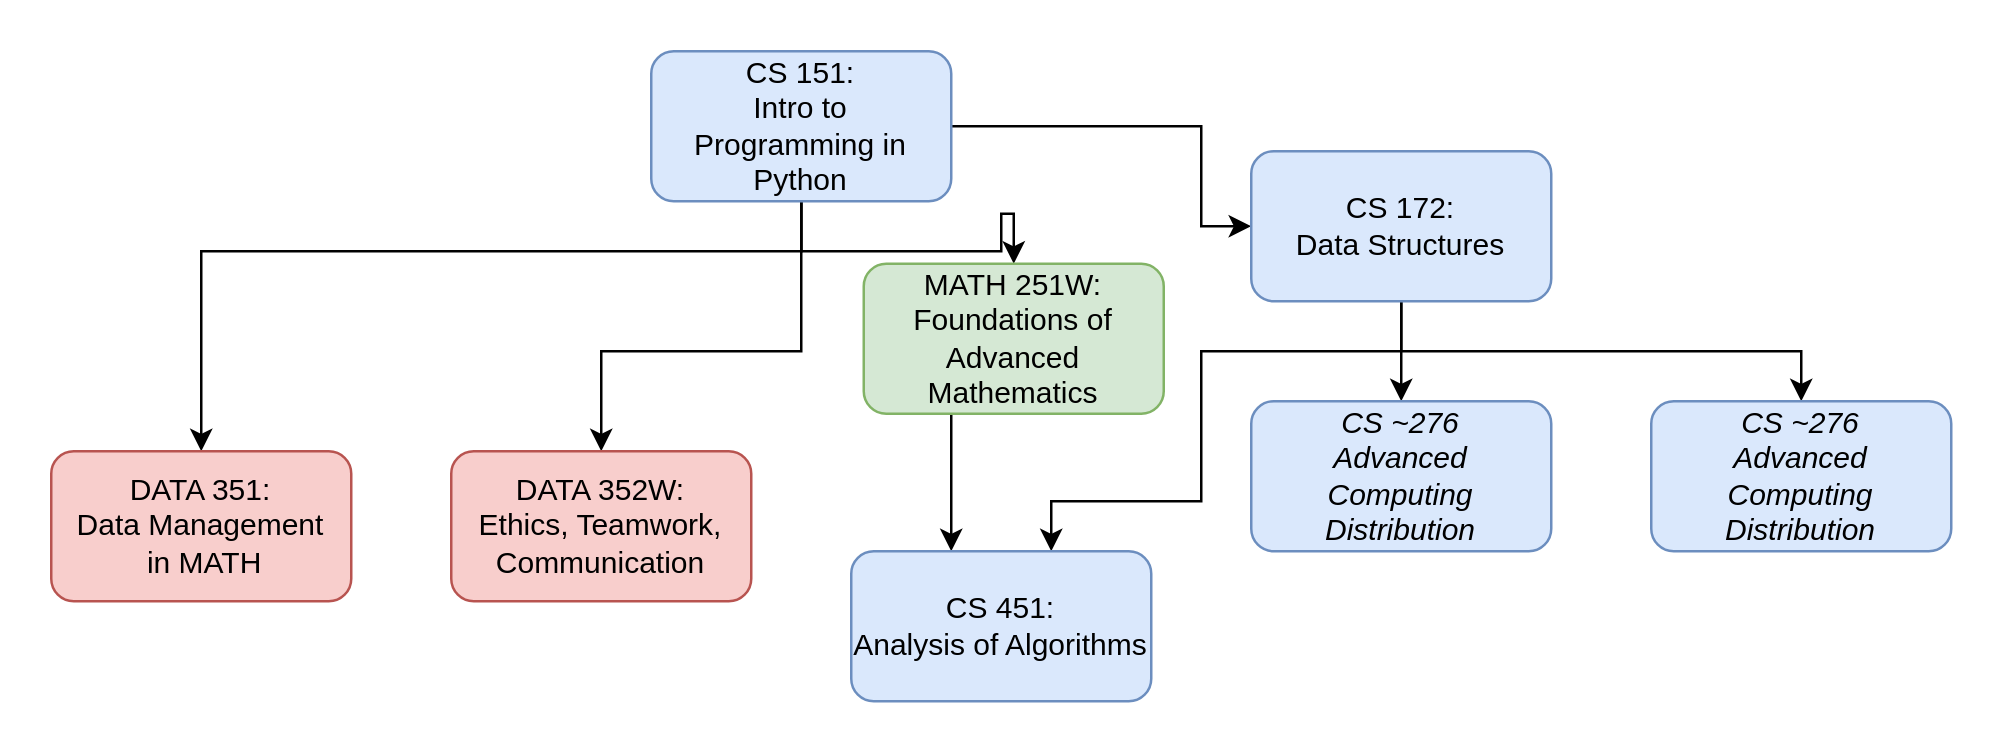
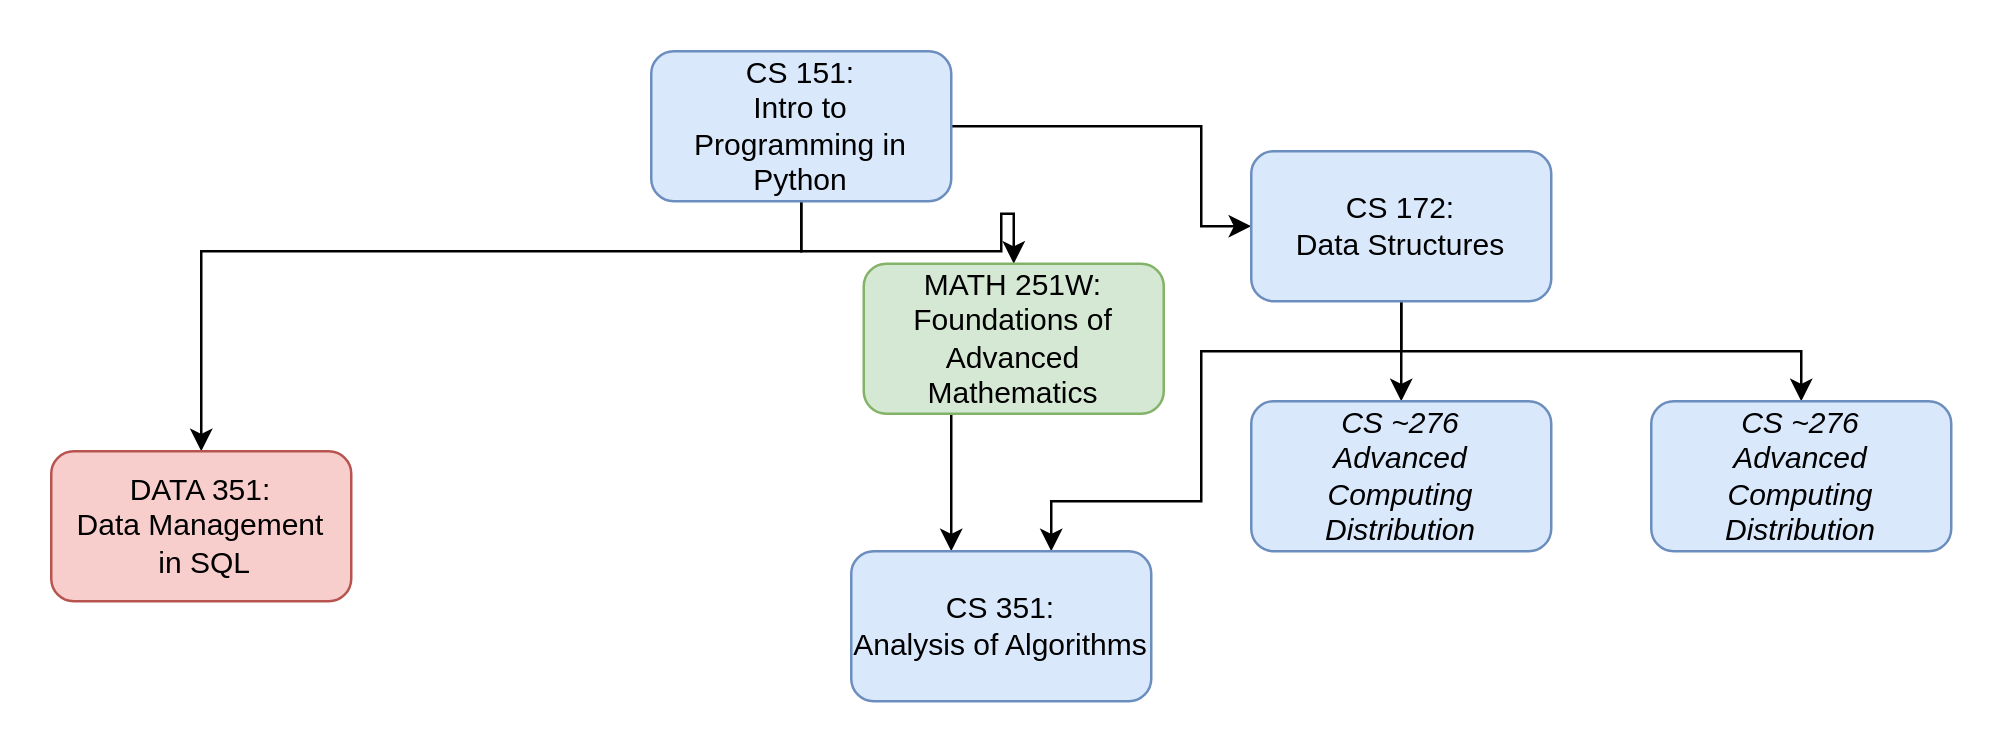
edge "CS 151: Intro to Programming in Python" -> "DATA 352W: Ethics, Teamwork, Communication": removed
node "DATA 351: Data Management in MATH": label "DATA 351: Data Management in MATH" -> "DATA 351: Data Management in SQL"
node "DATA 352W: Ethics, Teamwork, Communication": removed
node "CS 451: Analysis of Algorithms": label "CS 451: Analysis of Algorithms" -> "CS 351: Analysis of Algorithms"
